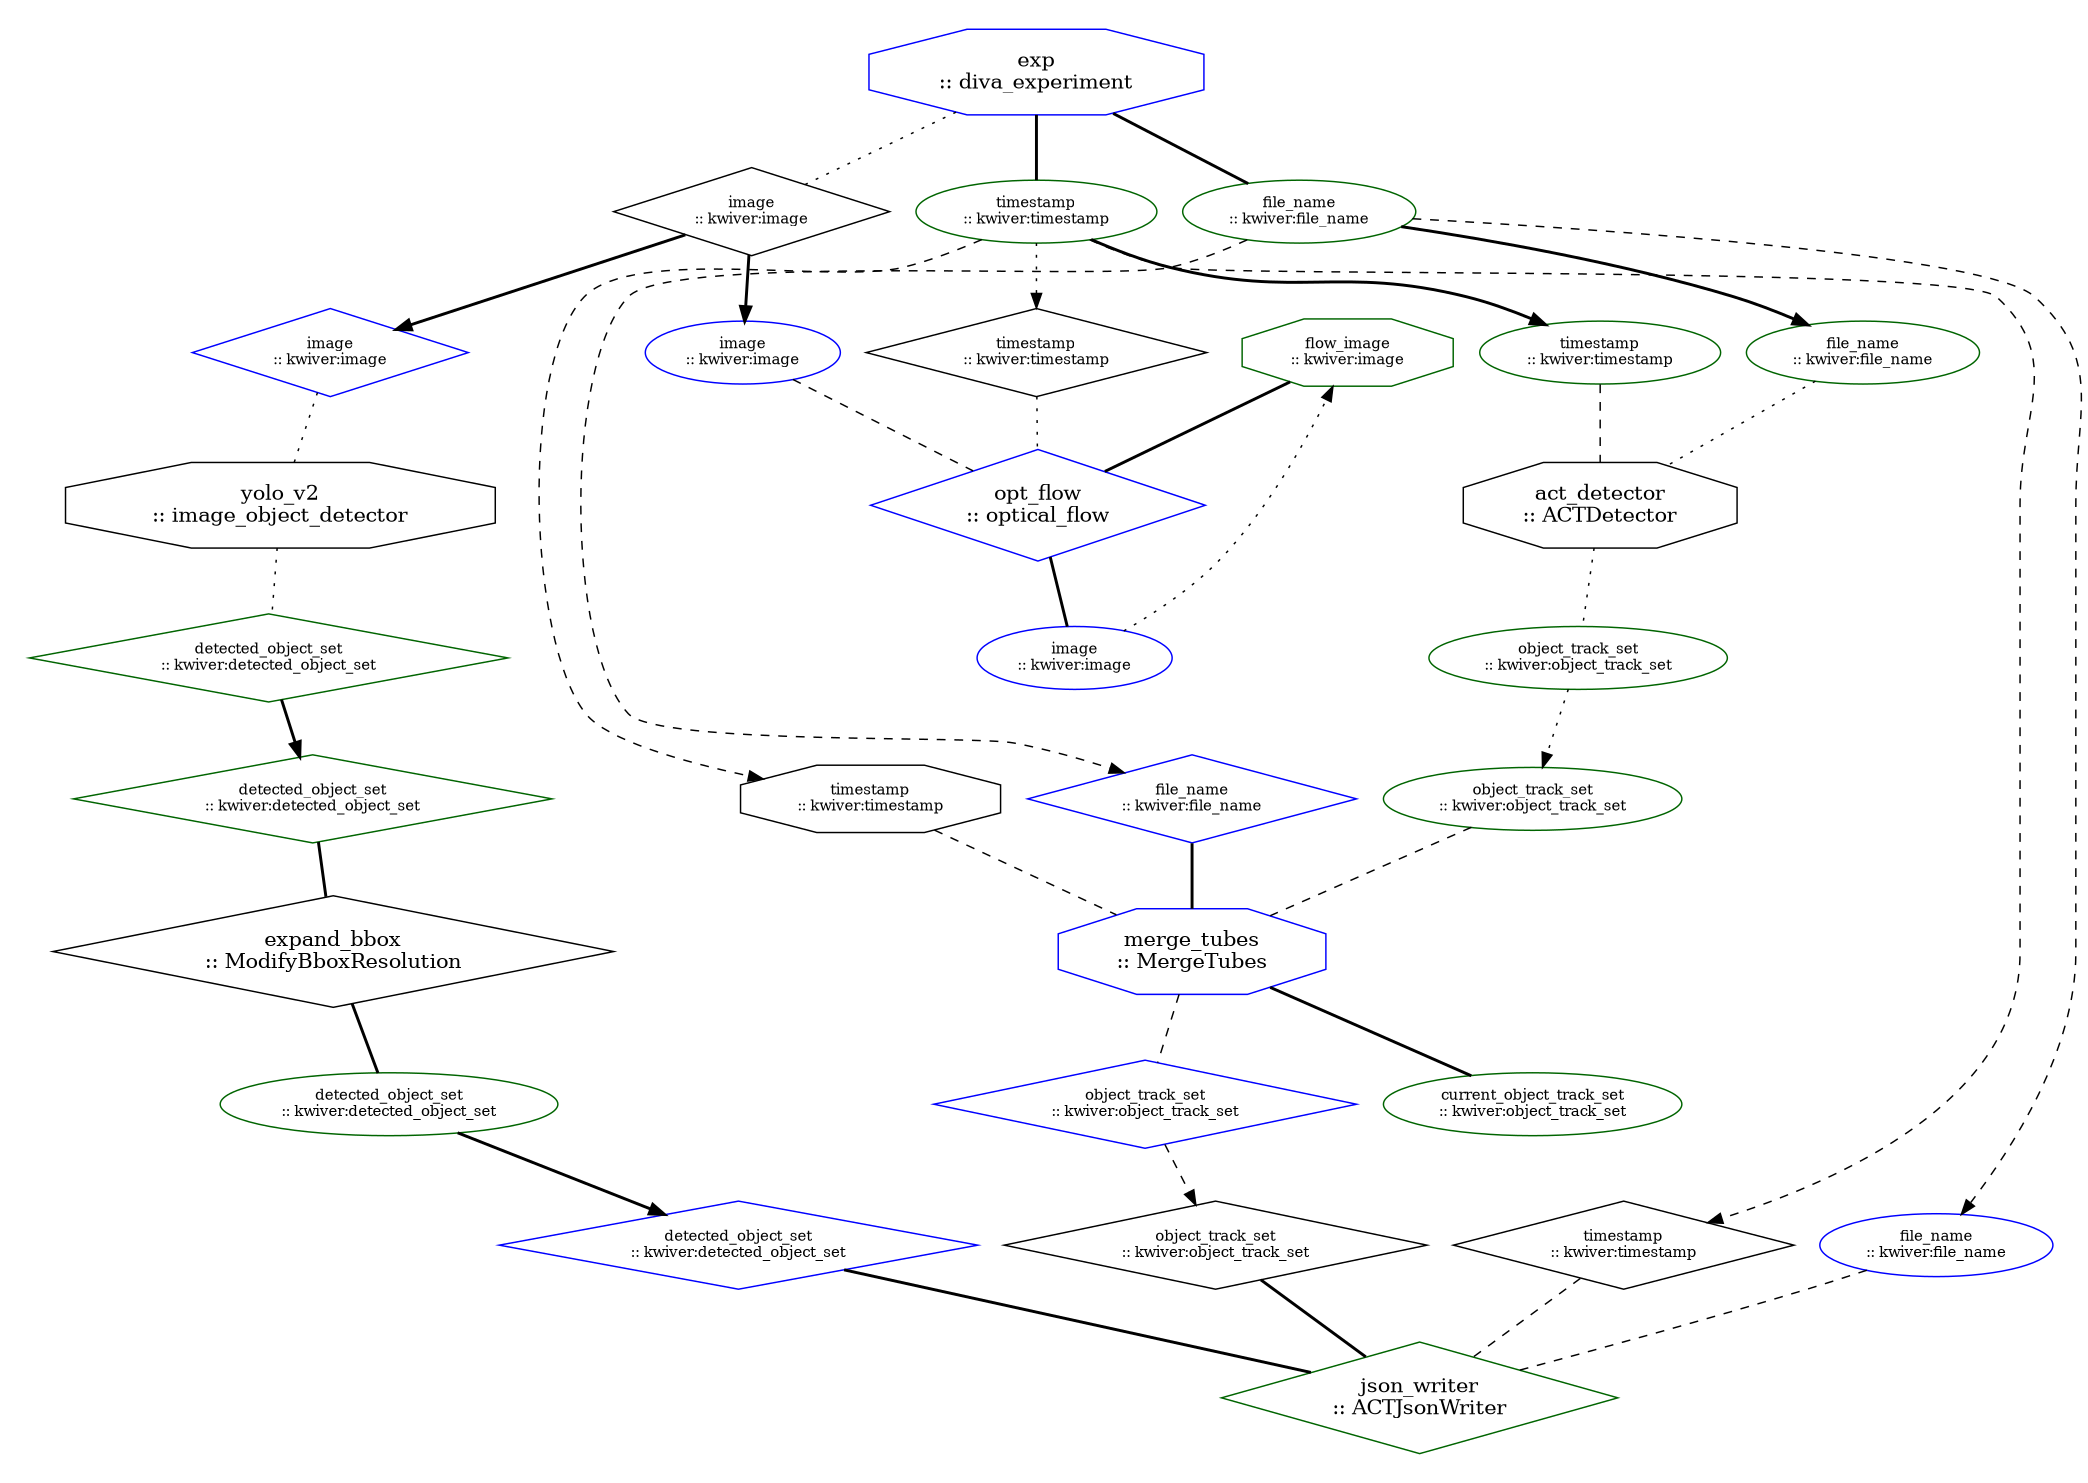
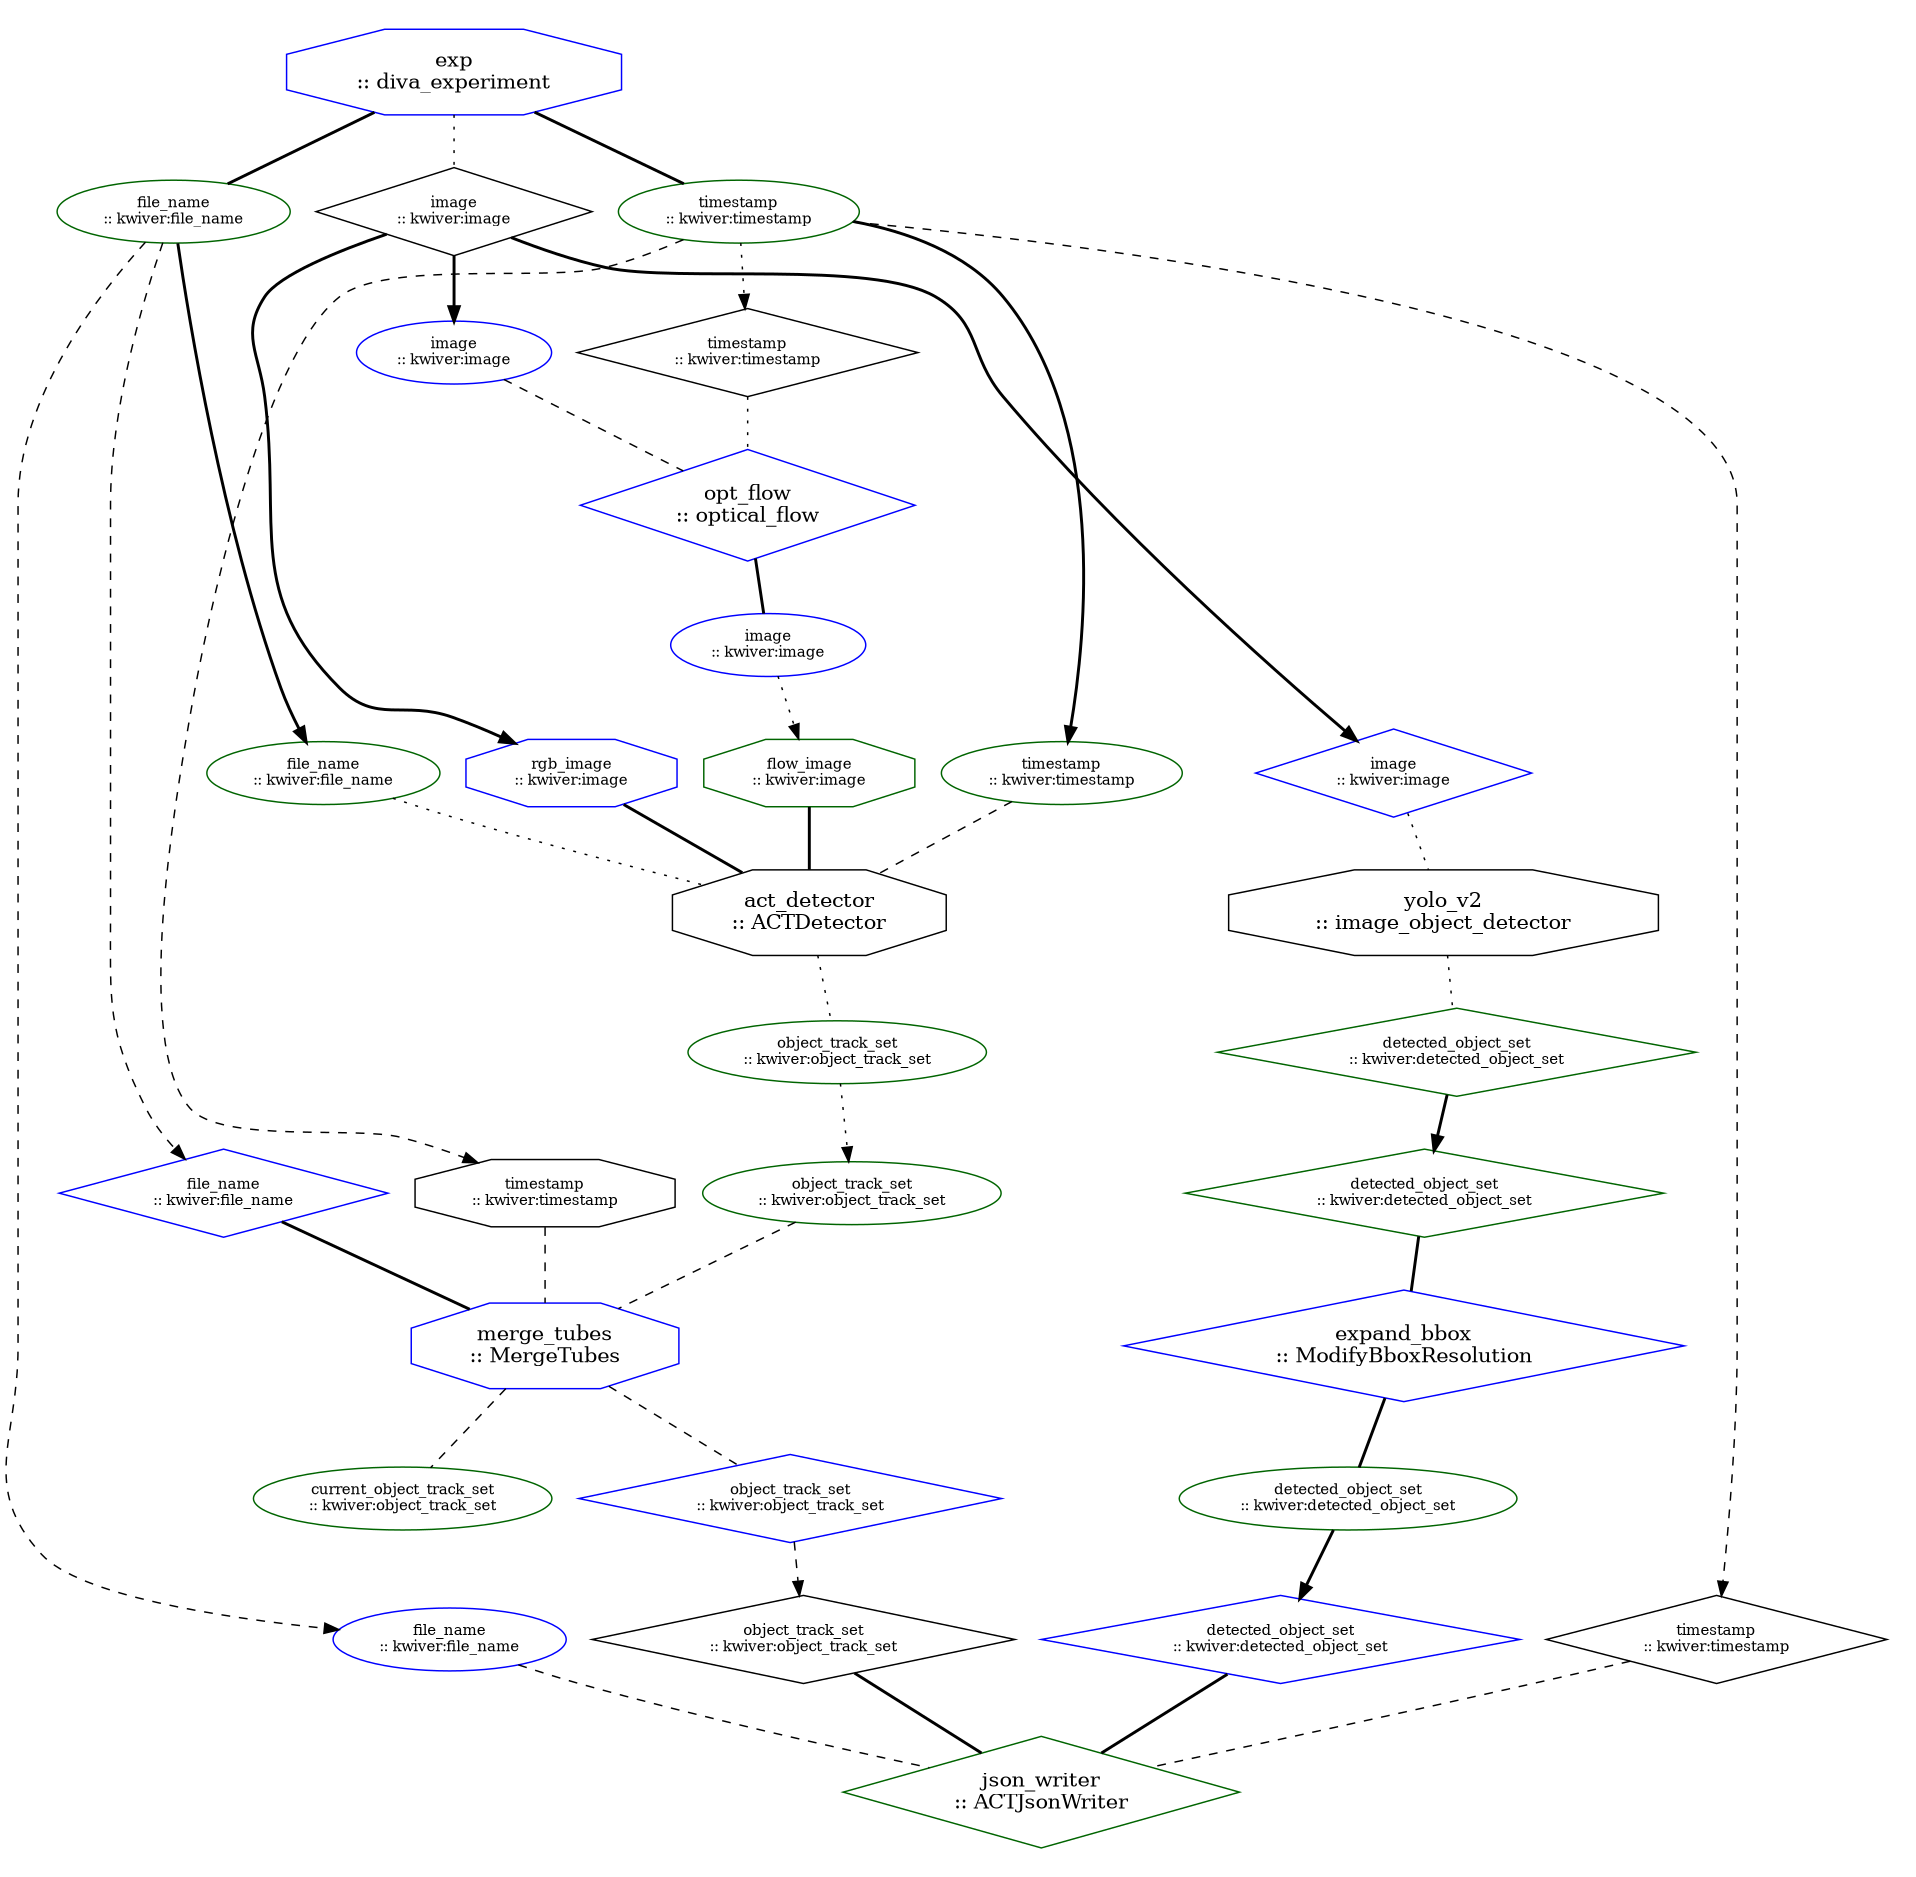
edge "flow_image :: kwiver:image" -- "opt_flow :: optical_flow": now "flow_image :: kwiver:image" -- "act_detector :: ACTDetector"
node "rgb_image :: kwiver:image": added
node "expand_bbox :: ModifyBboxResolution": color black -> blue
edge "merge_tubes :: MergeTubes" -- "current_object_track_set :: kwiver:object_track_set": style bold -> dashed
